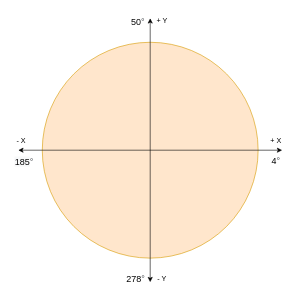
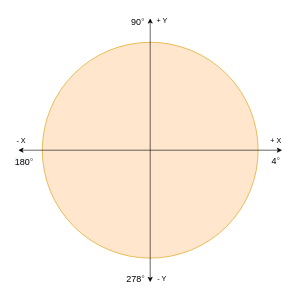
node "50°": label "50°" -> "90°"
node "185°": label "185°" -> "180°"
